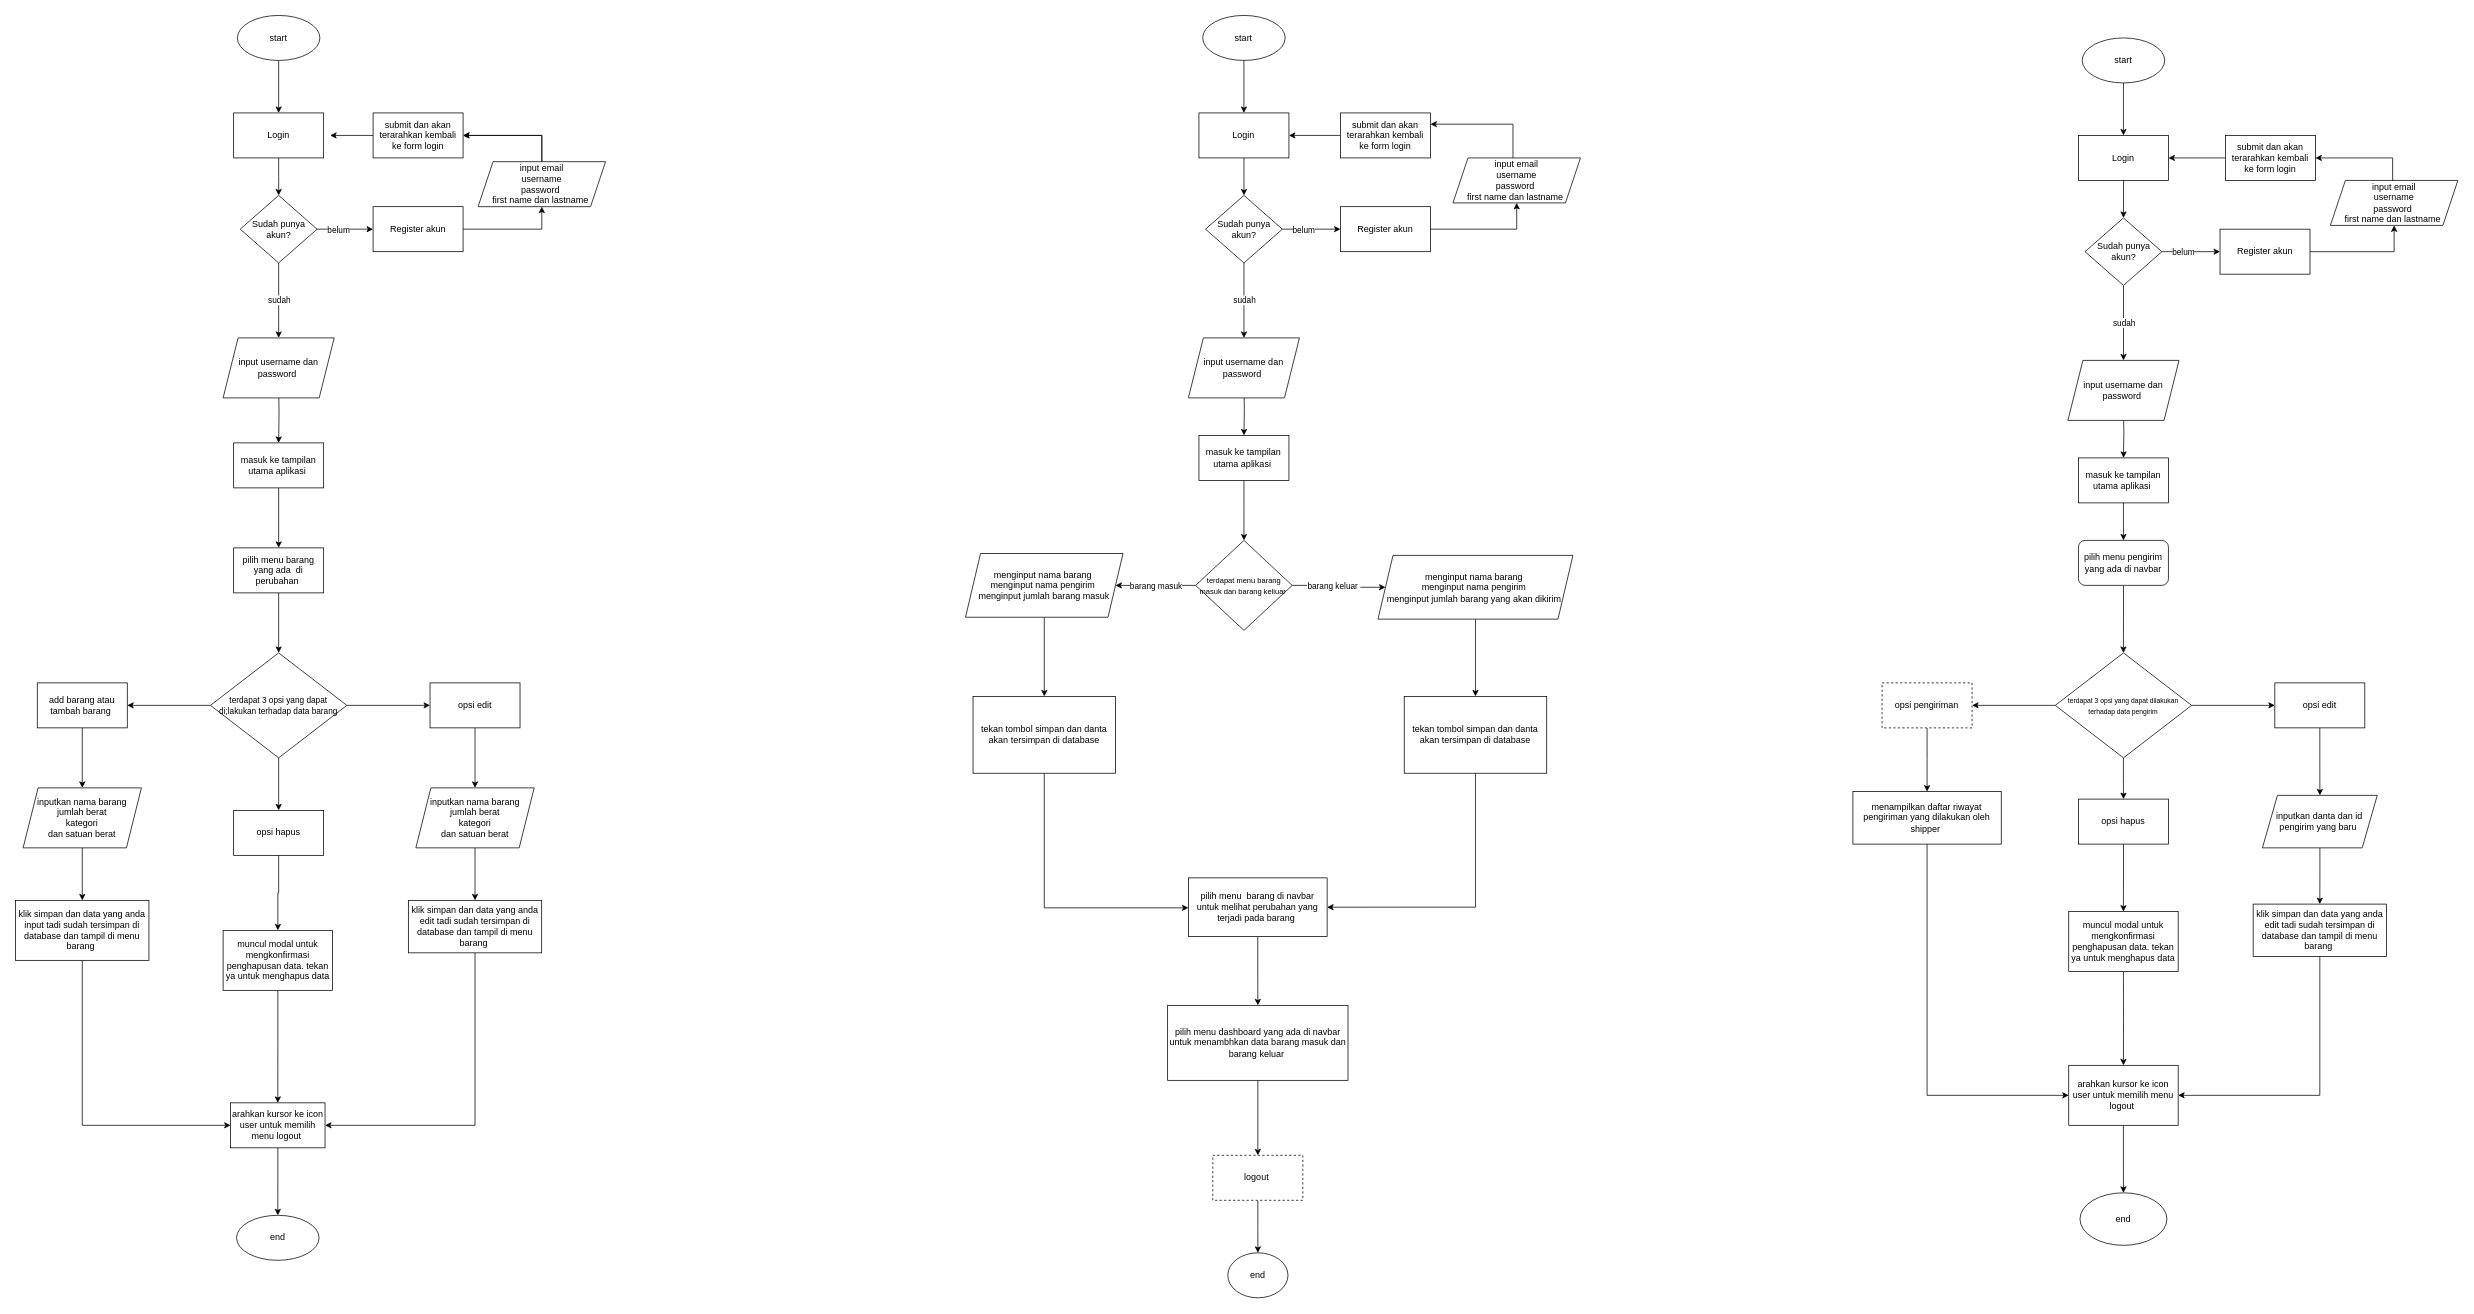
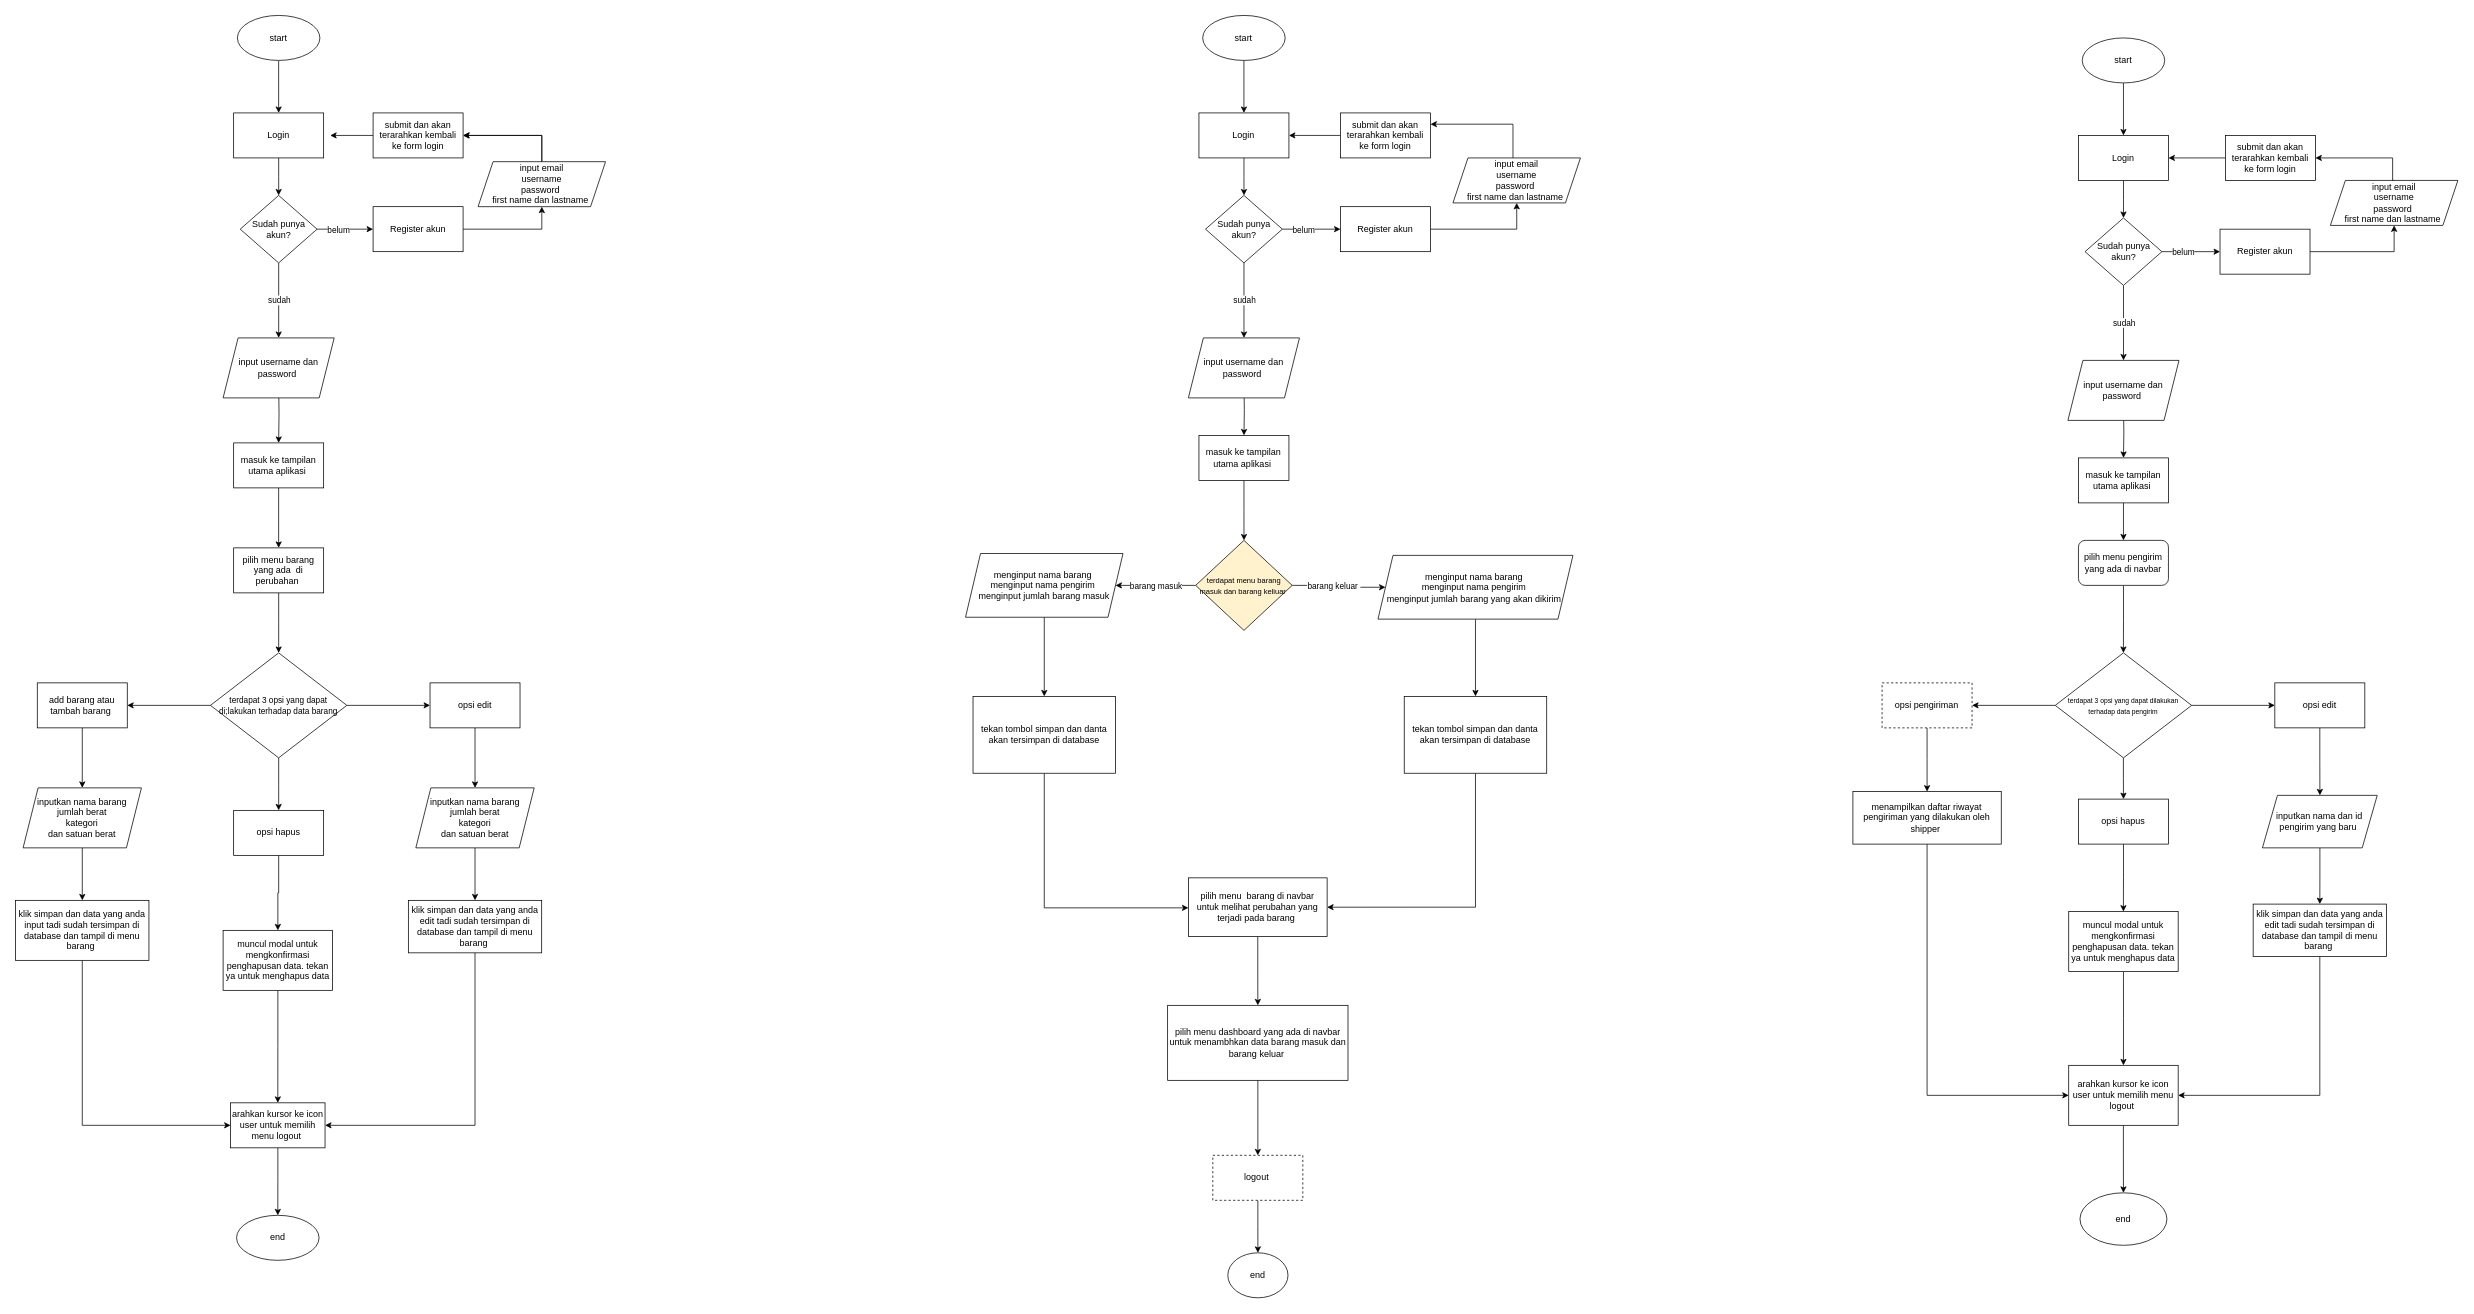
node "terdapat menu barang masuk dan barang keliuar": fillcolor #ffffff -> #fff2cc
node "inputkan danta dan id pengirim yang baru": label "inputkan danta dan id pengirim yang baru" -> "inputkan nama dan id pengirim yang baru"
